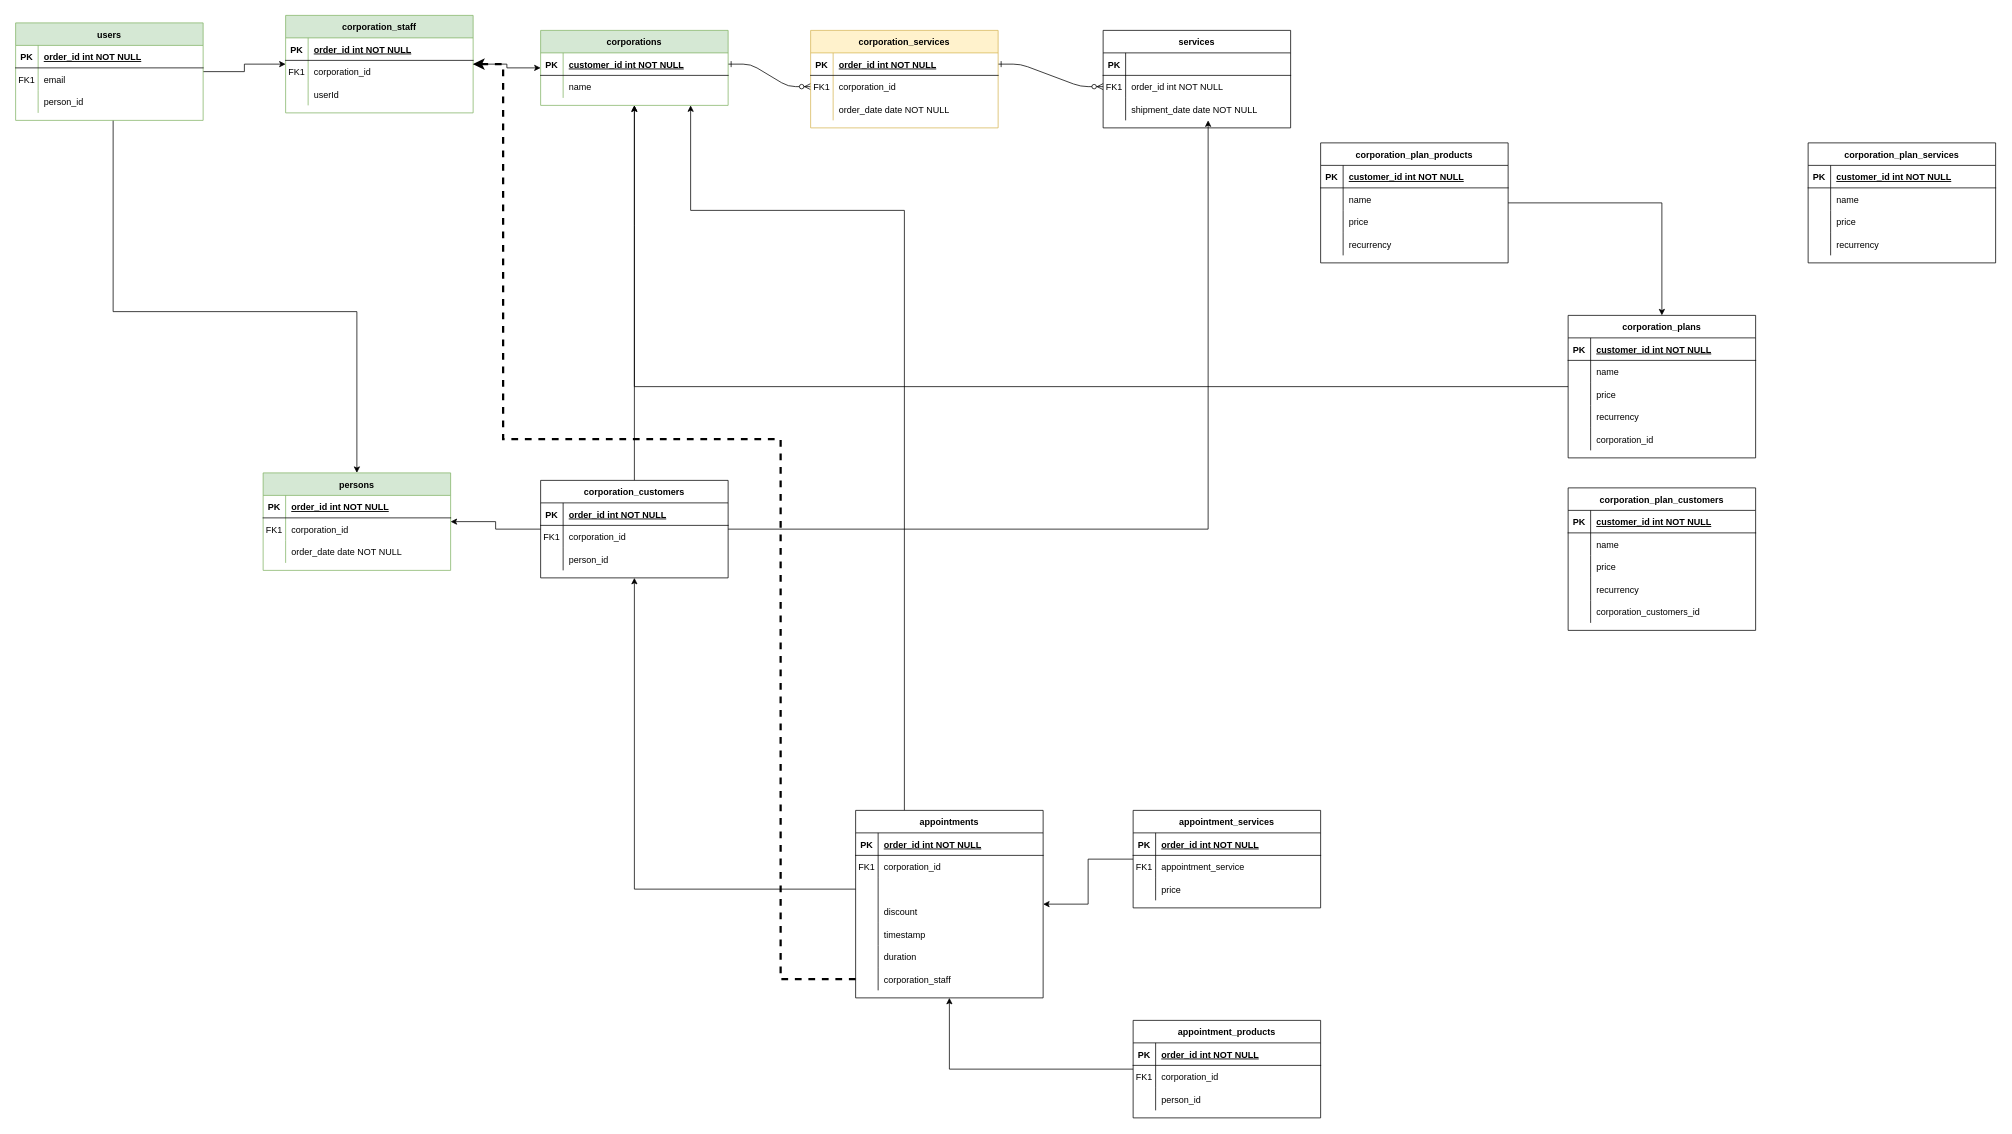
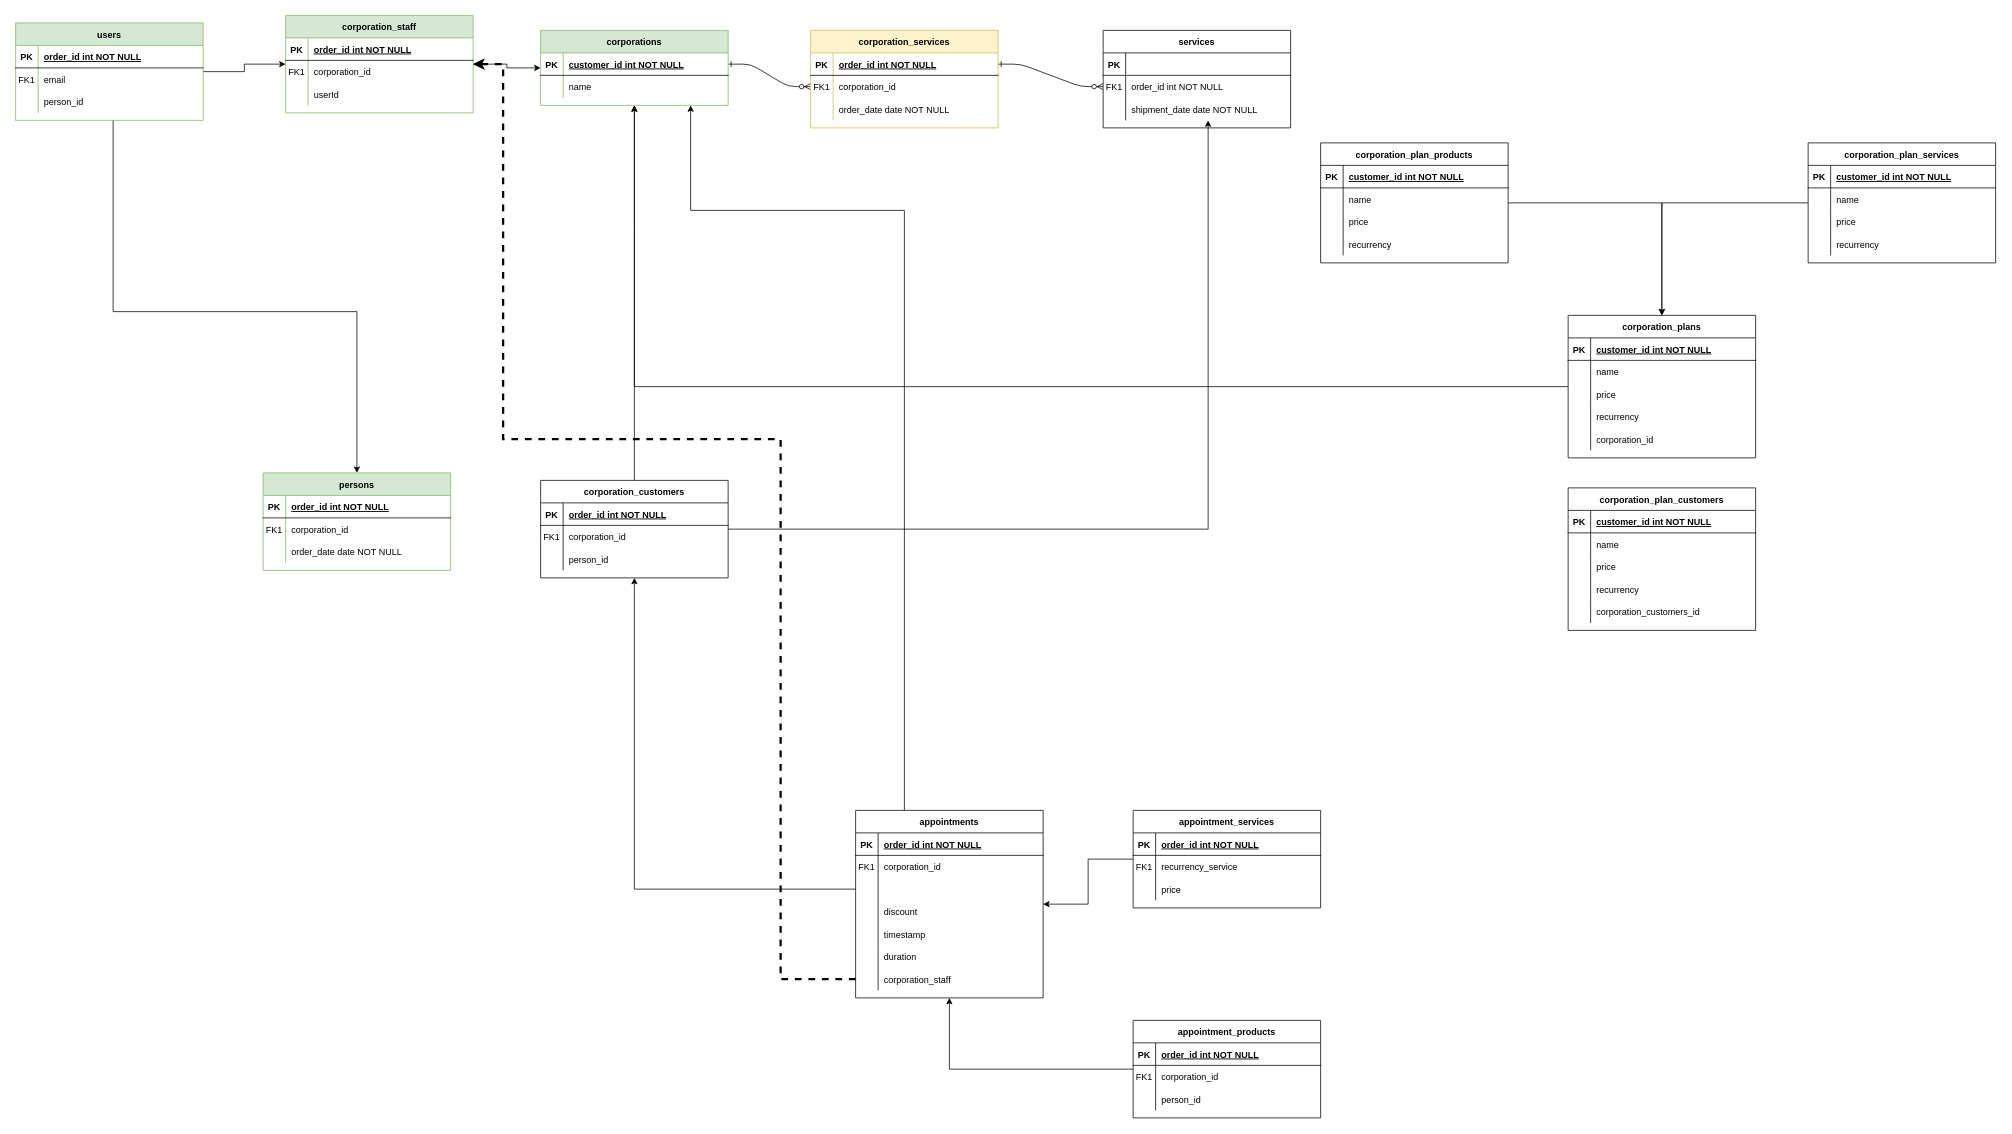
edge "corporation_plan_services" -> "corporation_plans": added
edge "corporation_customers" -> "persons": removed
node "appointment_service": label "appointment_service" -> "recurrency_service"
